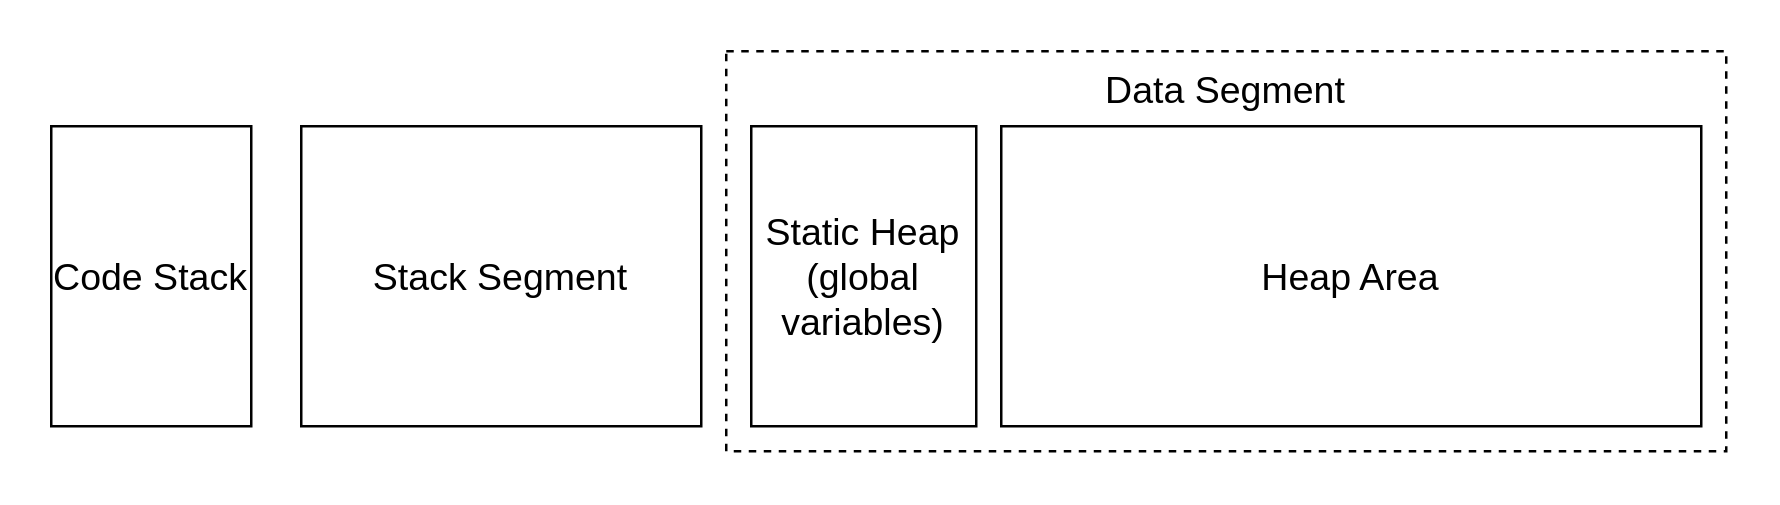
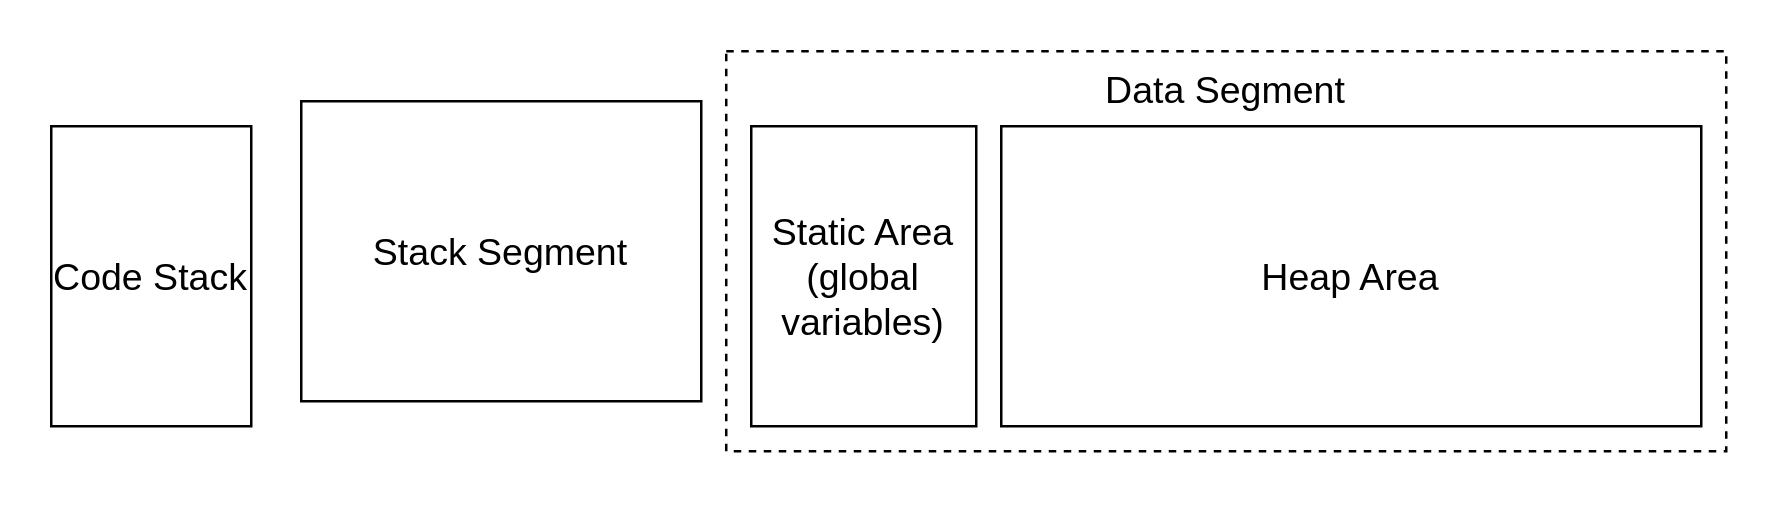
node "Stack Segment": moved (501, 276) -> (501, 251)
node "Static Heap(global variables)": label "Static Heap(global variables)" -> "Static Area(global variables)"
